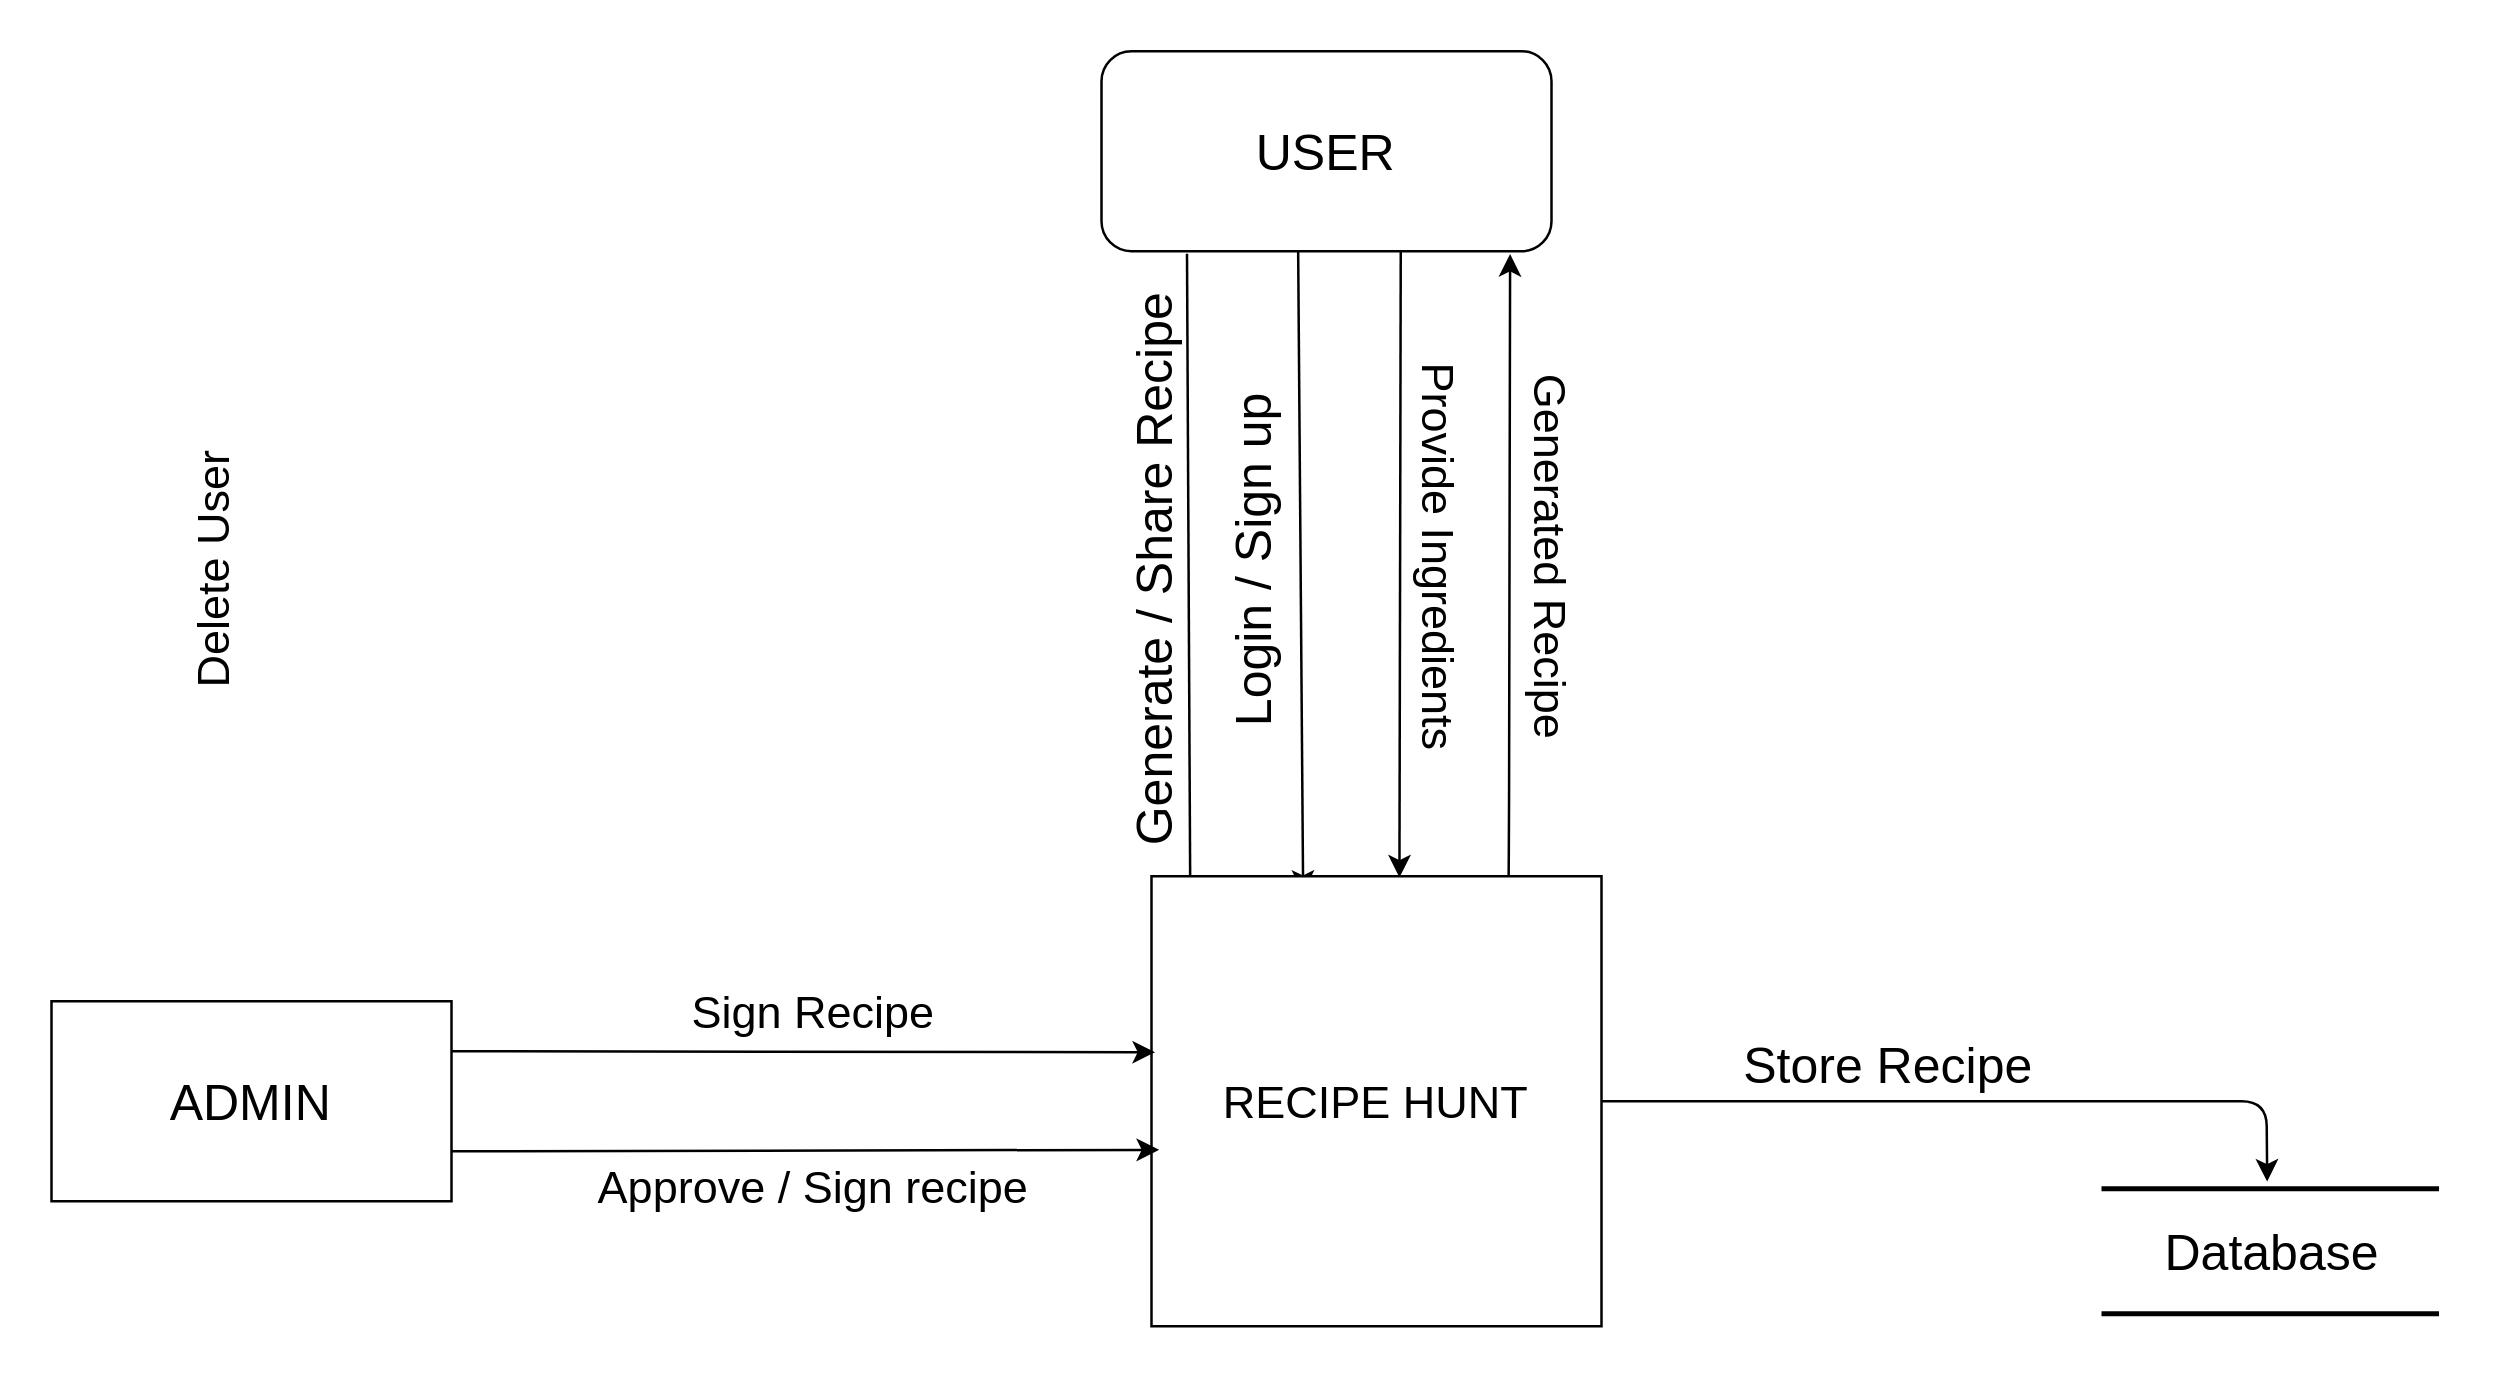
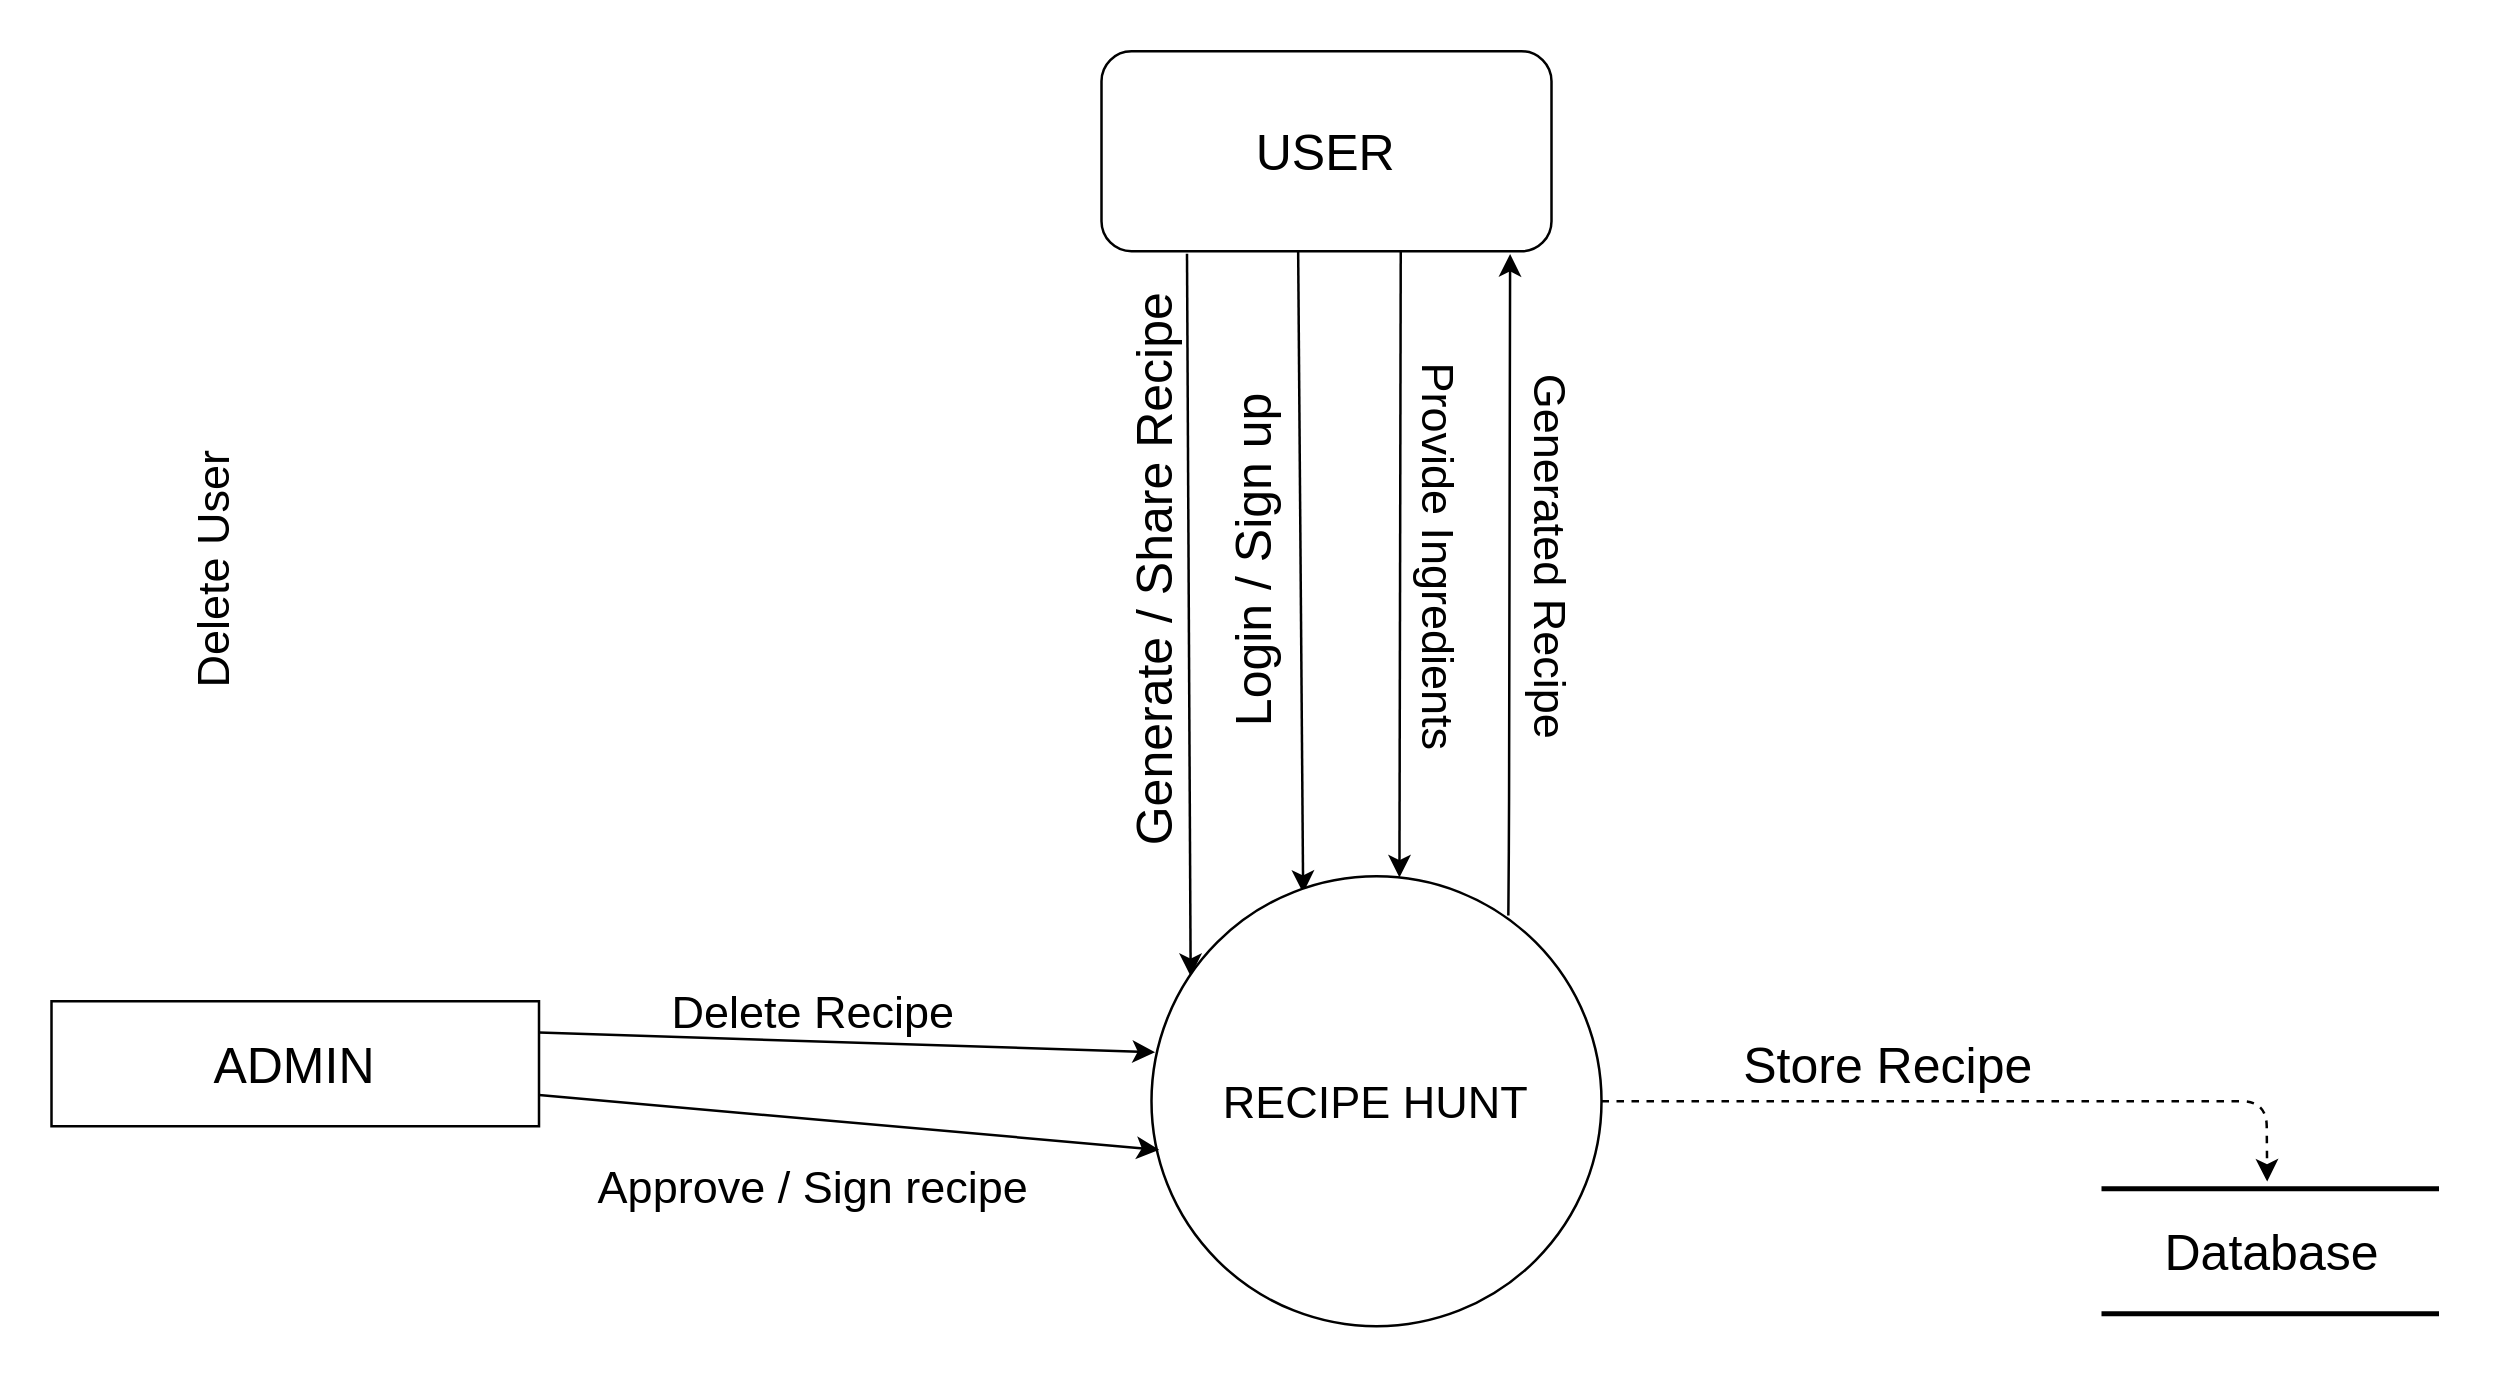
node "Sign Recipe": label "Sign Recipe" -> "Delete Recipe"
node "ADMIN": size 400x200 -> 488x125
node "RECIPE HUNT": shape rectangle -> ellipse
edge "RECIPE HUNT" -> "Database": style solid -> dashed
